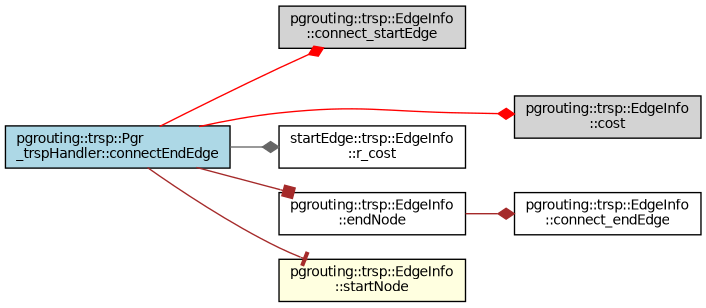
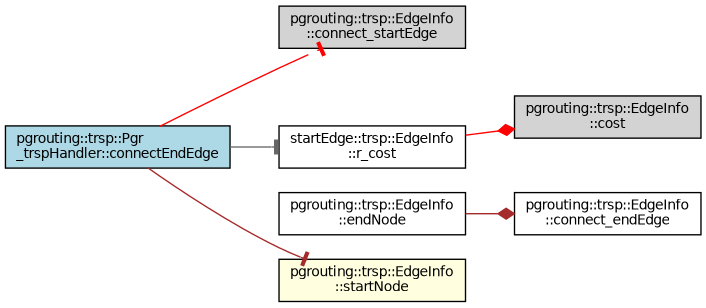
edge "pgrouting::trsp::Pgr _trspHandler::connectEndEdge" -> "pgrouting::trsp::EdgeInfo ::connect_startEdge": arrowhead diamond -> tee
edge "pgrouting::trsp::Pgr _trspHandler::connectEndEdge" -> "pgrouting::trsp::EdgeInfo ::cost": now "startEdge::trsp::EdgeInfo ::r_cost" -> "pgrouting::trsp::EdgeInfo ::cost"
edge "pgrouting::trsp::Pgr _trspHandler::connectEndEdge" -> "startEdge::trsp::EdgeInfo ::r_cost": arrowhead diamond -> tee
edge "pgrouting::trsp::Pgr _trspHandler::connectEndEdge" -> "pgrouting::trsp::EdgeInfo ::endNode": removed
